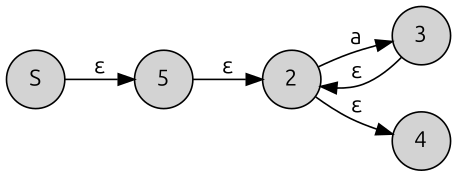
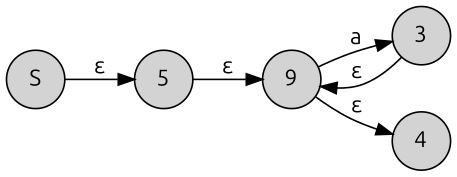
node "2": label "2" -> "9"
